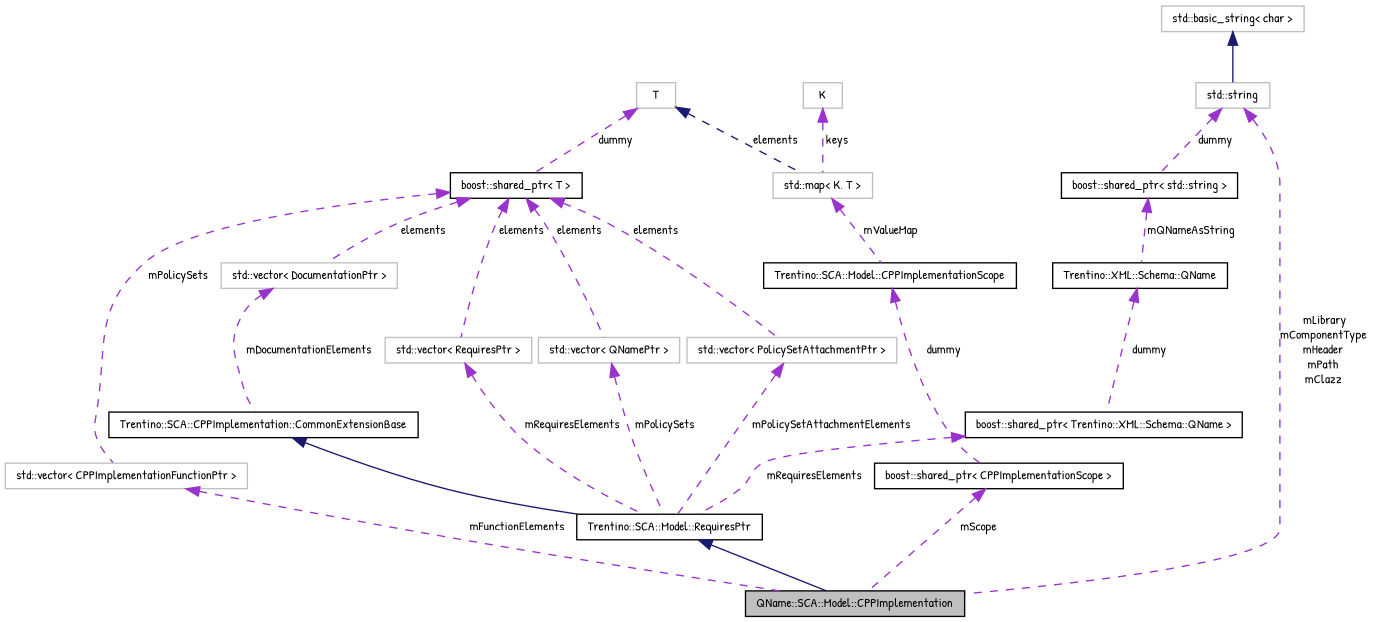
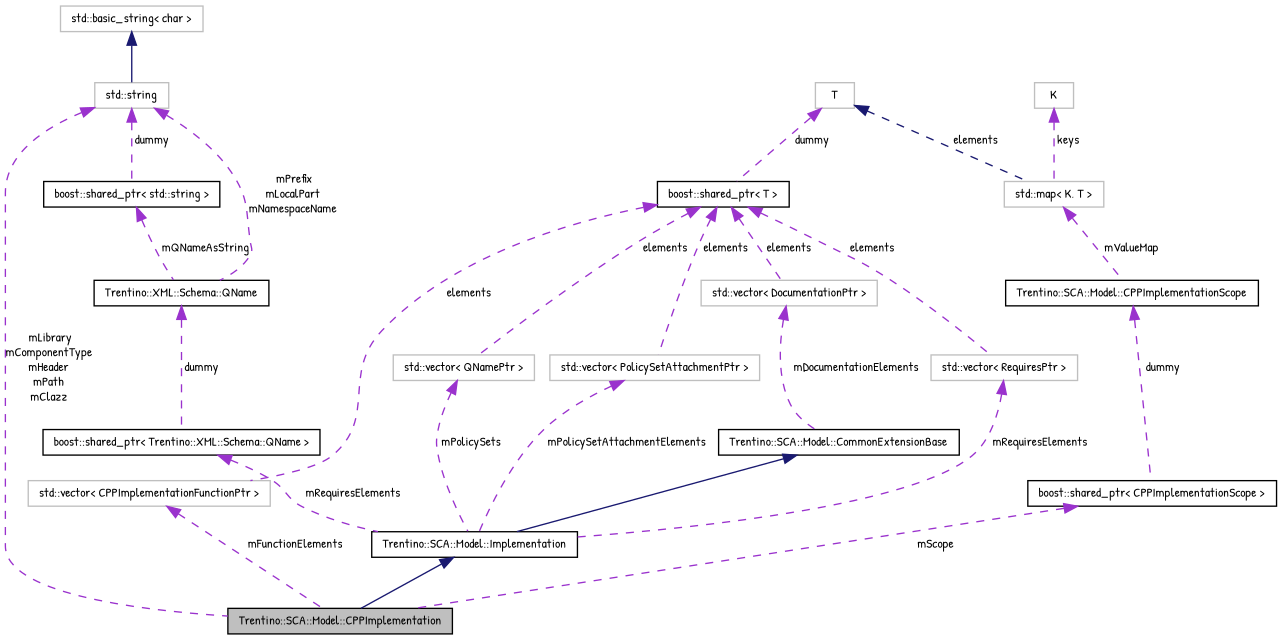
edge "Trentino::XML::Schema::QName" -> "std::string": added, label "mPrefix mLocalPart mNamespaceName"
edge "std::vector< CPPImplementationFunctionPtr >" -> "boost::shared_ptr< T >": label " mPolicySets" -> " elements"
node "Trentino::SCA::CPPImplementation::CommonExtensionBase": label "Trentino::SCA::CPPImplementation::CommonExtensionBase" -> "Trentino::SCA::Model::CommonExtensionBase"
node "Trentino::SCA::Model::RequiresPtr": label "Trentino::SCA::Model::RequiresPtr" -> "Trentino::SCA::Model::Implementation"
node "QName::SCA::Model::CPPImplementation": label "QName::SCA::Model::CPPImplementation" -> "Trentino::SCA::Model::CPPImplementation"
